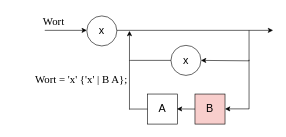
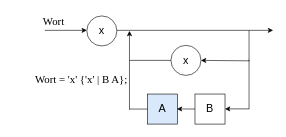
node "A": fillcolor #ffffff -> #dae8fc
node "B": fillcolor #f8cecc -> #ffffff
